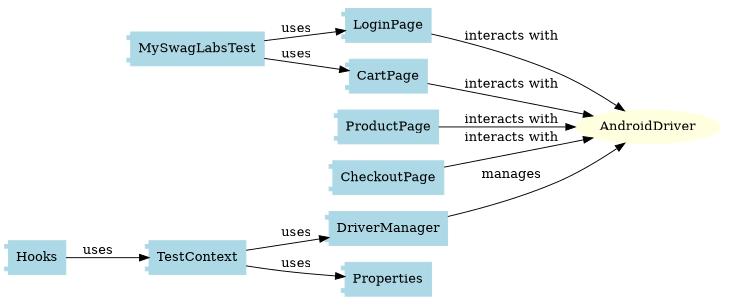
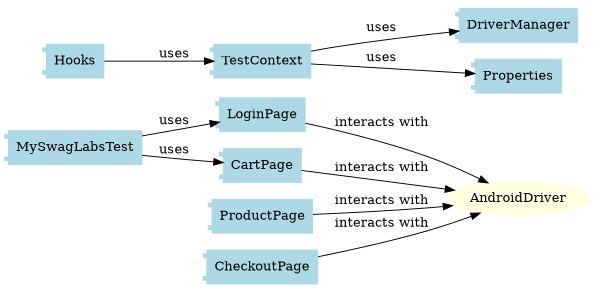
edge "DriverManager" -> "AndroidDriver": removed, label "manages"
